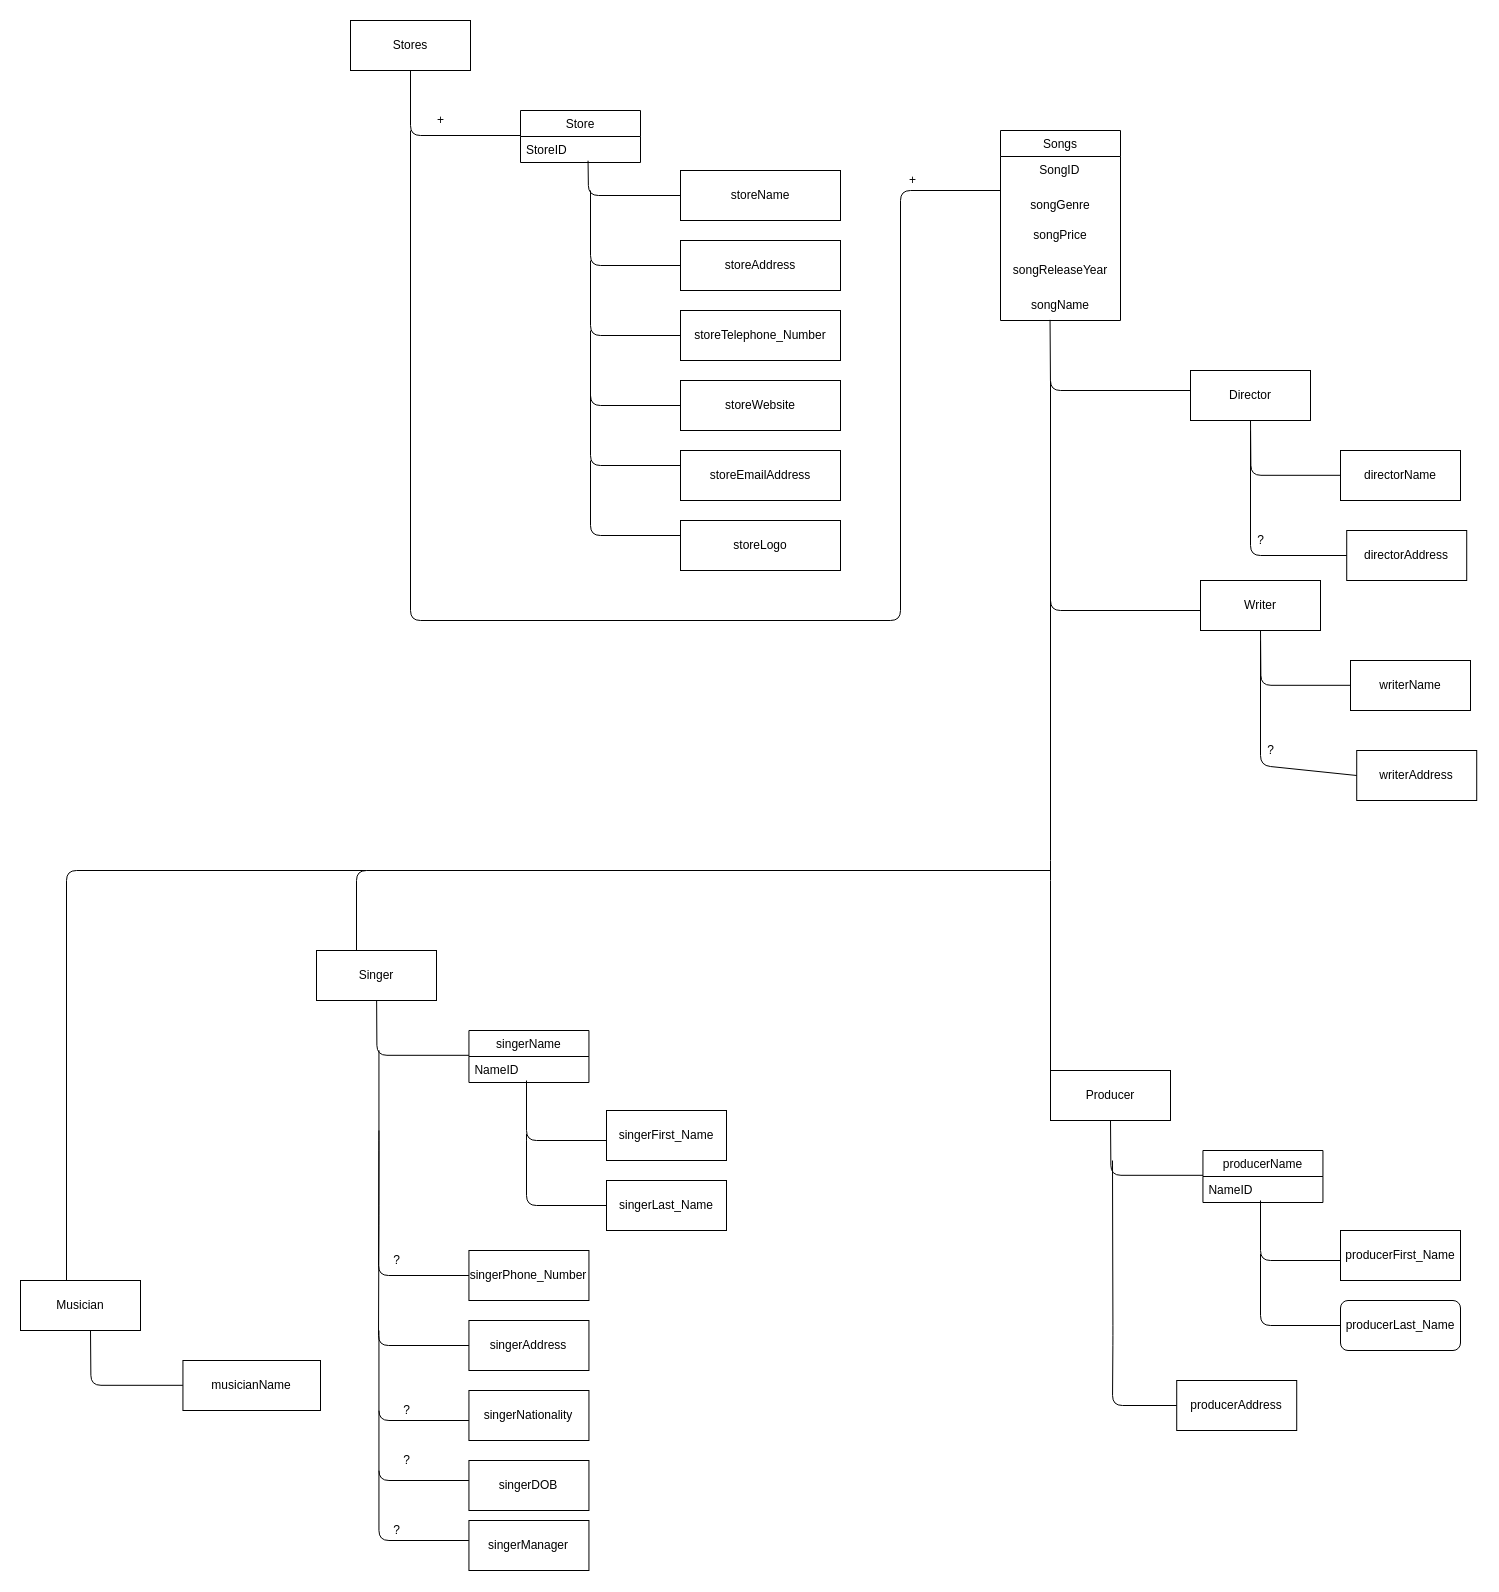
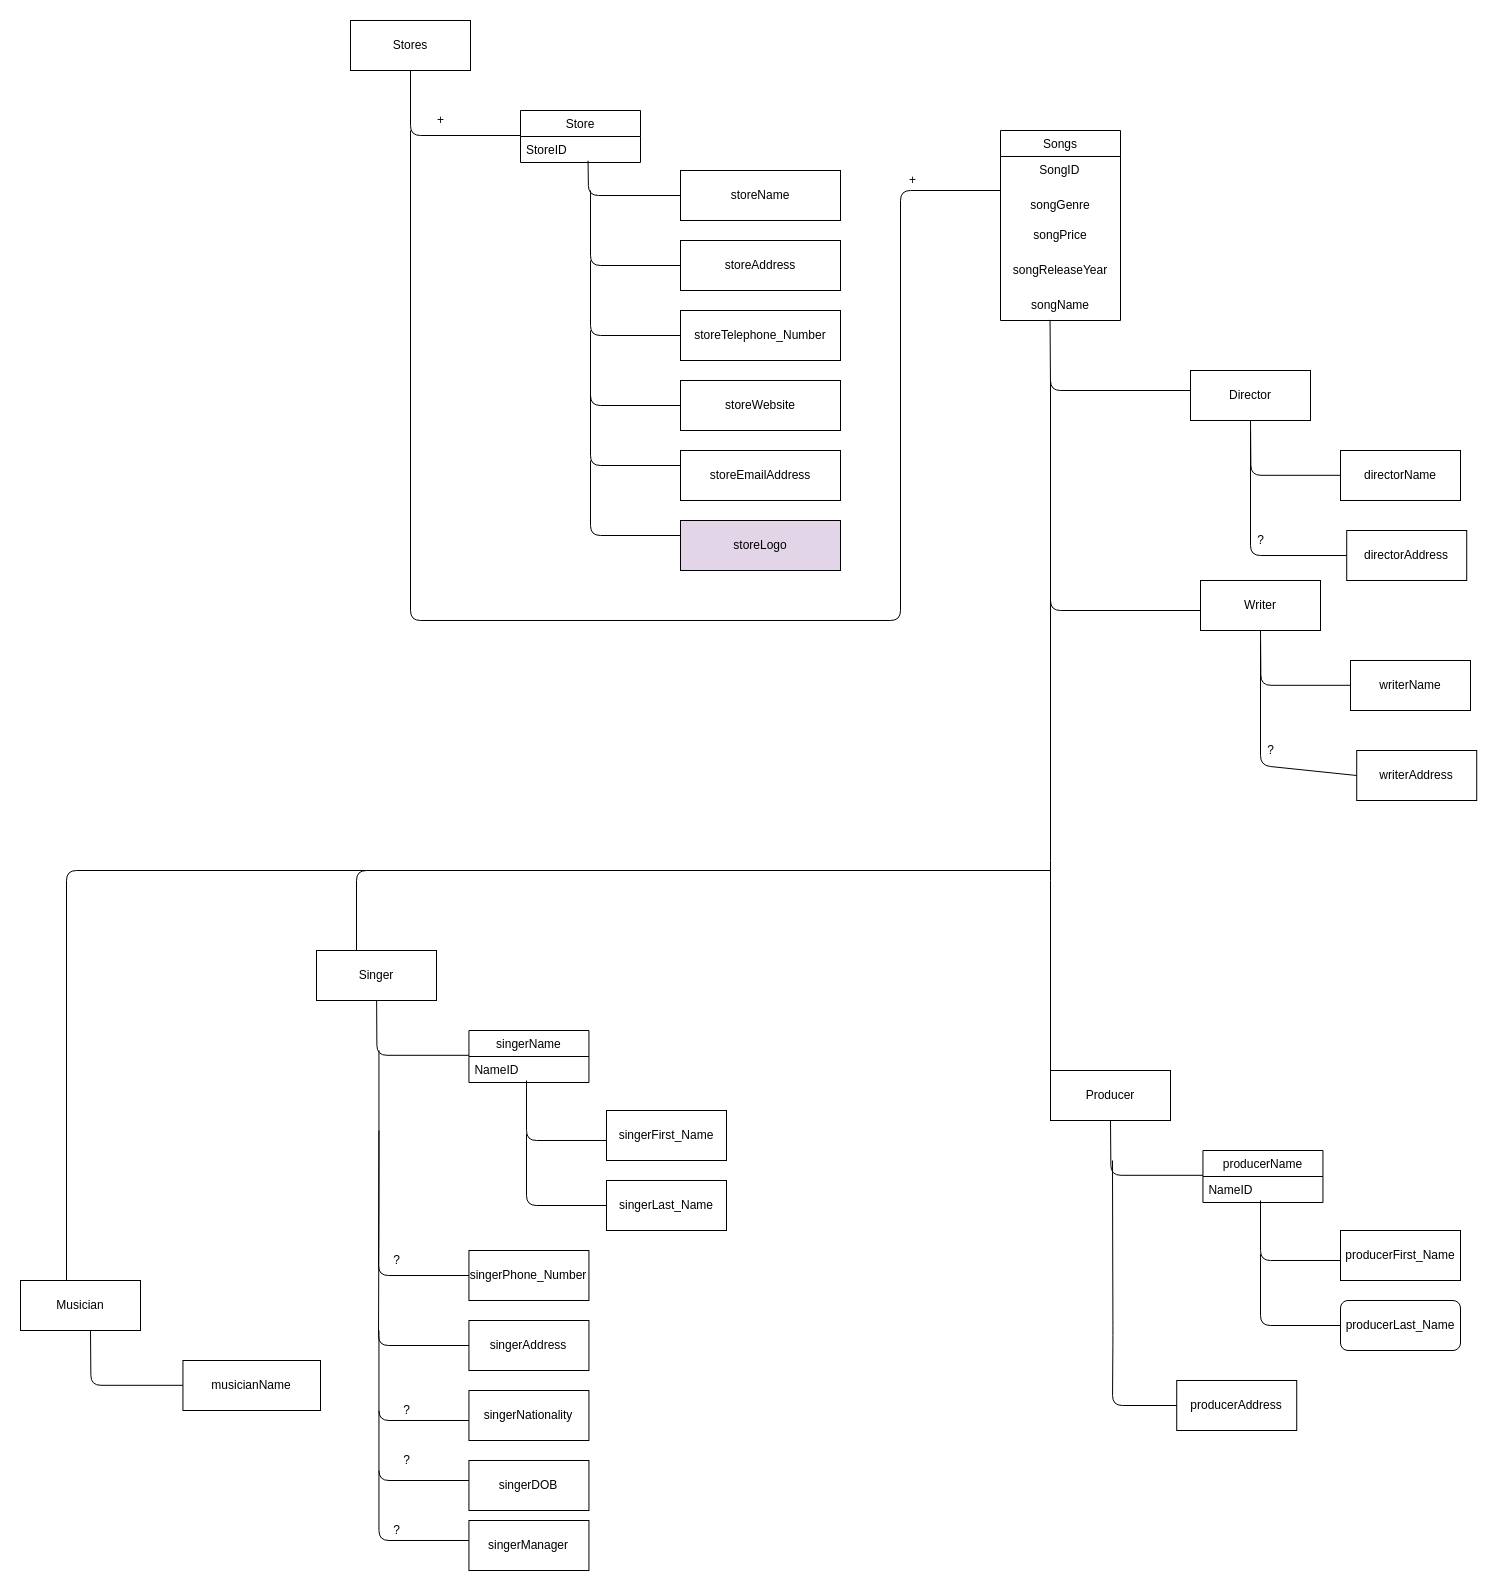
node "storeLogo": fillcolor #ffffff -> #e1d5e7
